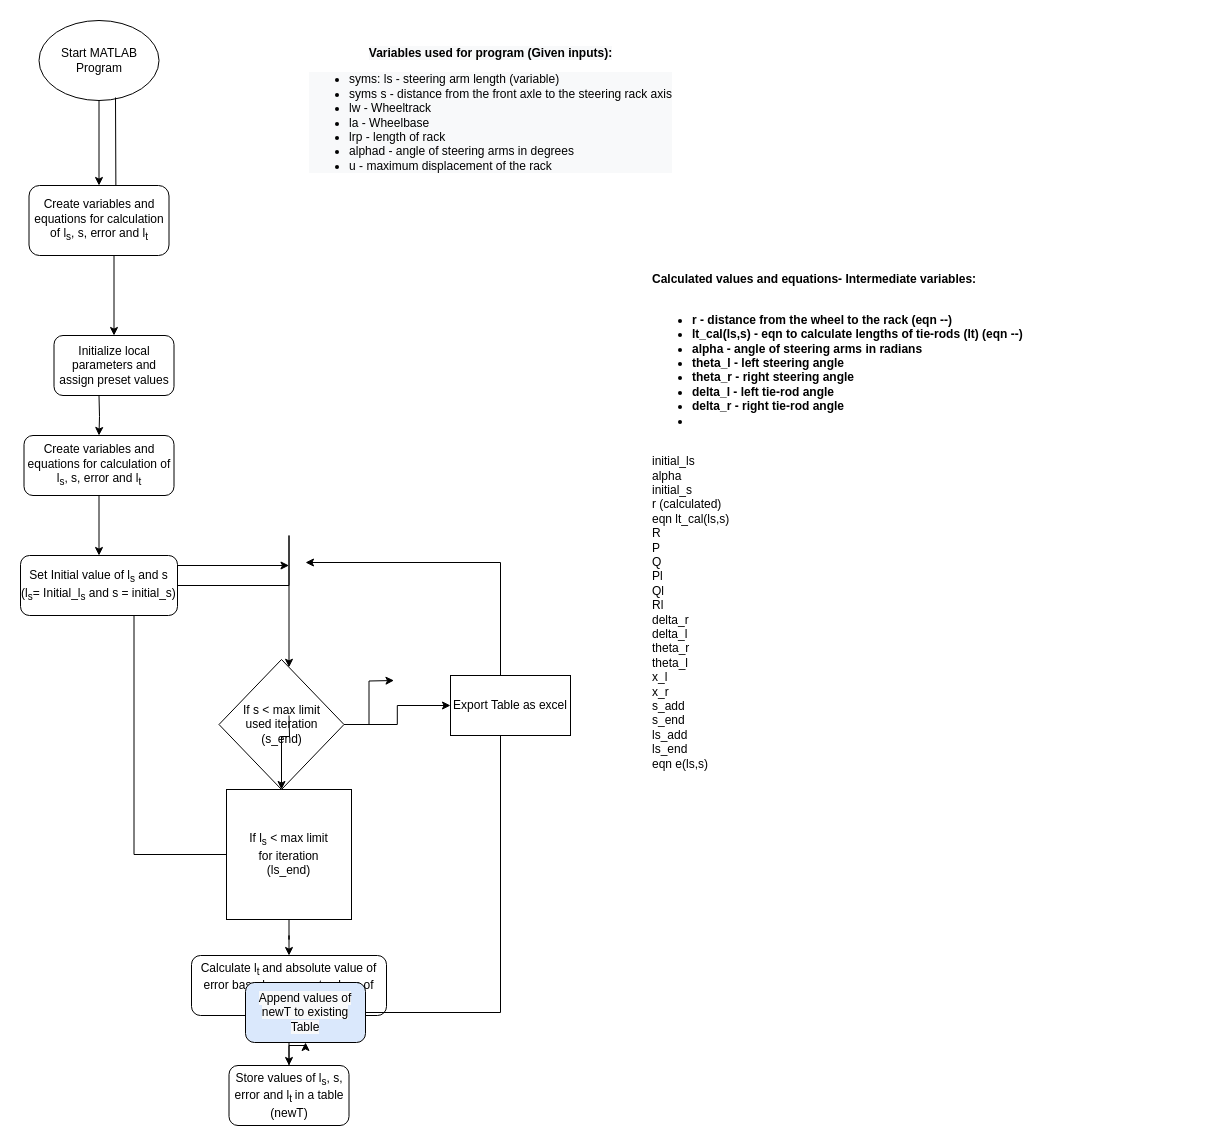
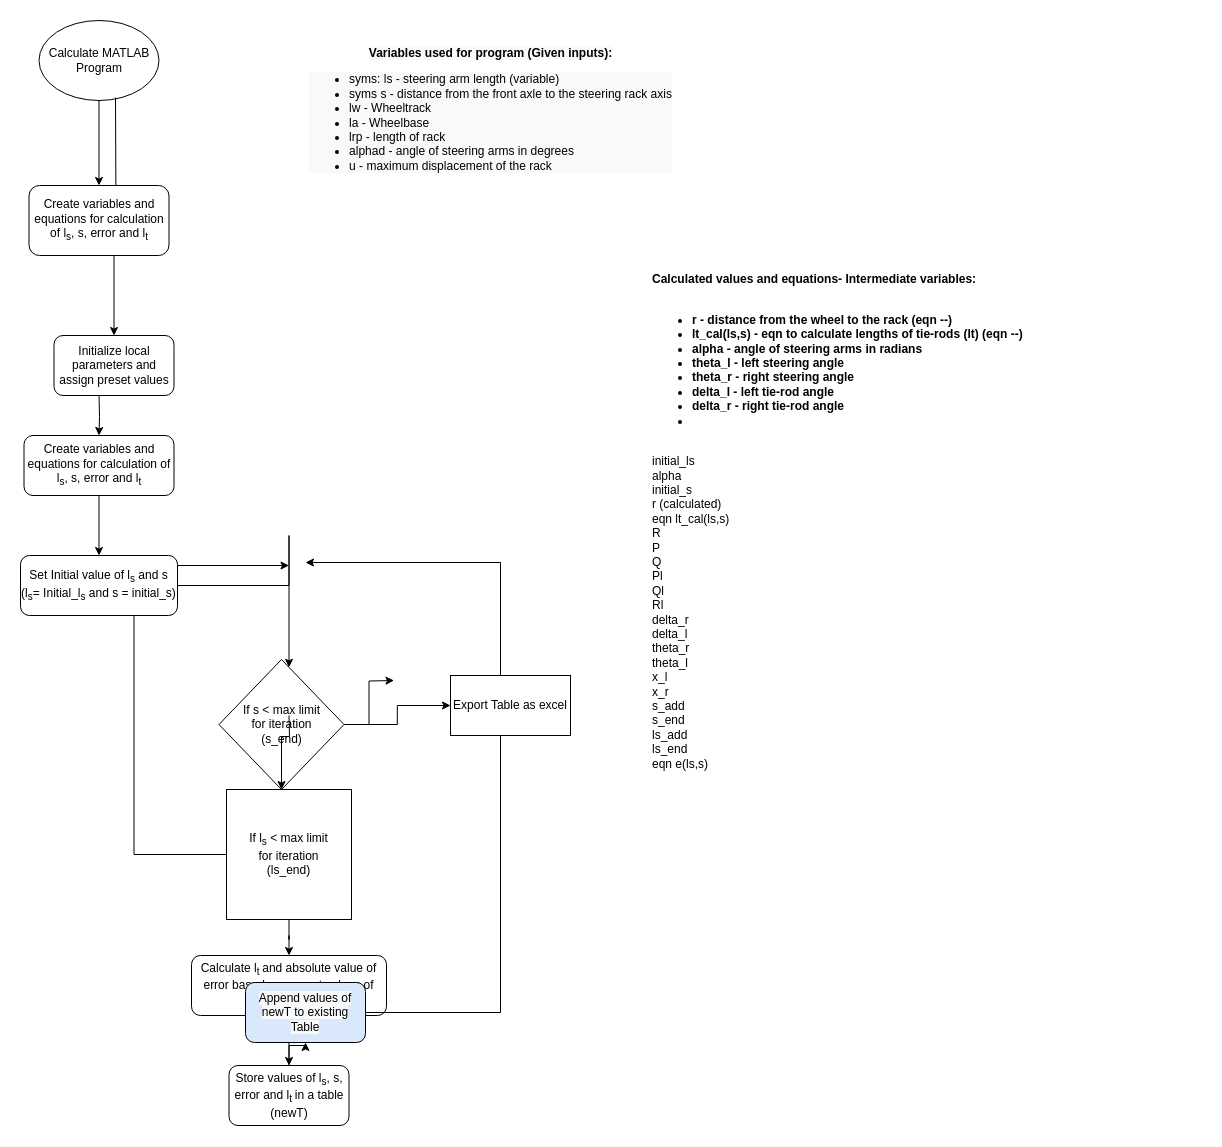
node "Start MATLAB Program": label "Start MATLAB Program" -> "Calculate MATLAB Program"
node "If s < max limit used iteration (s_end)": label "If s < max limit used iteration (s_end)" -> "If s < max limit for iteration (s_end)"
